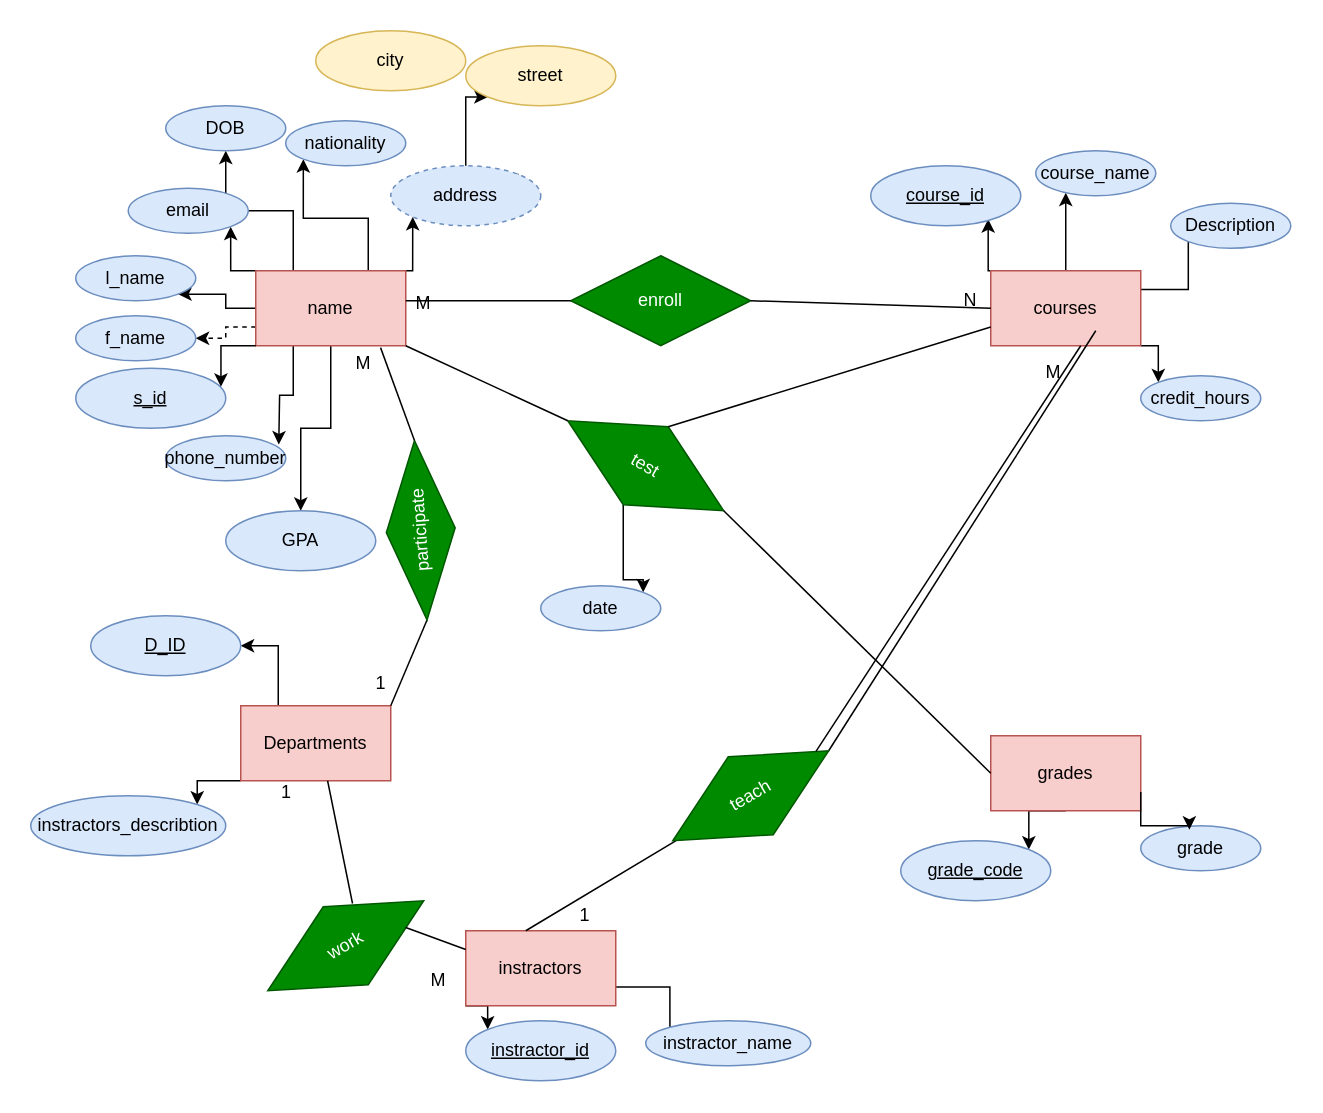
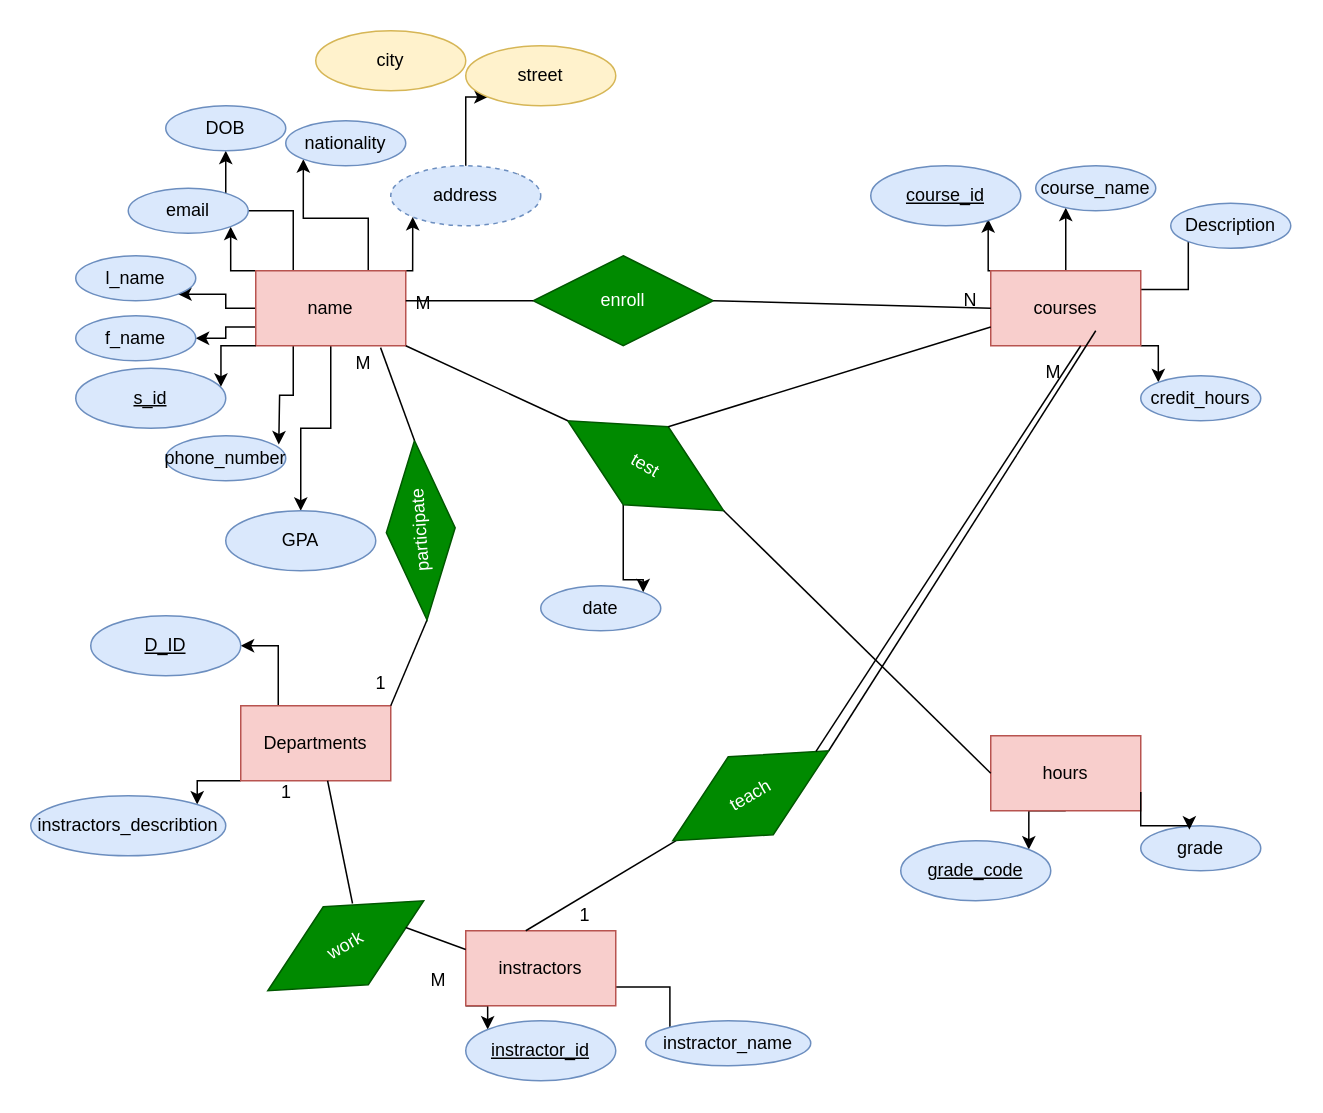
node "course_name": moved (1096, 173) -> (1096, 188)
node "enroll": moved (661, 301) -> (623, 301)
edge "name" -> "f_name": style dashed -> solid
node "grades": label "grades" -> "hours"
